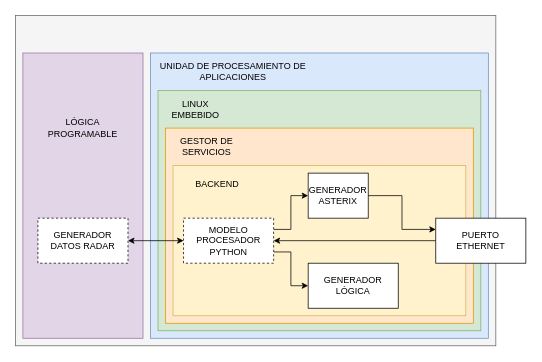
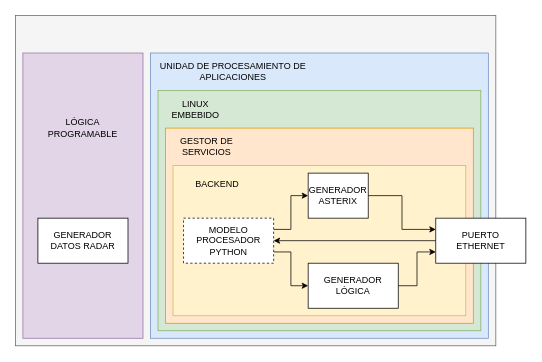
node "GENERADOR DATOS RADAR": style dashed -> solid
edge "GENERADOR DATOS RADAR" -- "MODELO PROCESADOR PYTHON": removed
edge "GENERADOR LÓGICA" -> "PUERTO ETHERNET": added
